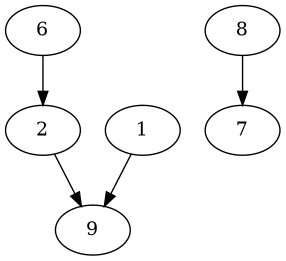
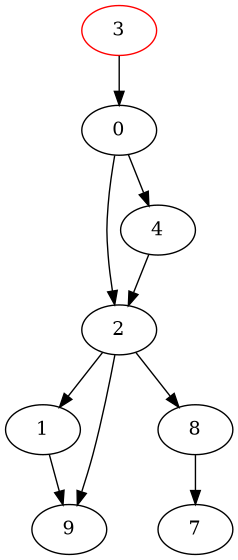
node "6": label "6" -> "0"
node "3": added
node "4": added
edge "2" -> "1": added
edge "2" -> "8": added
